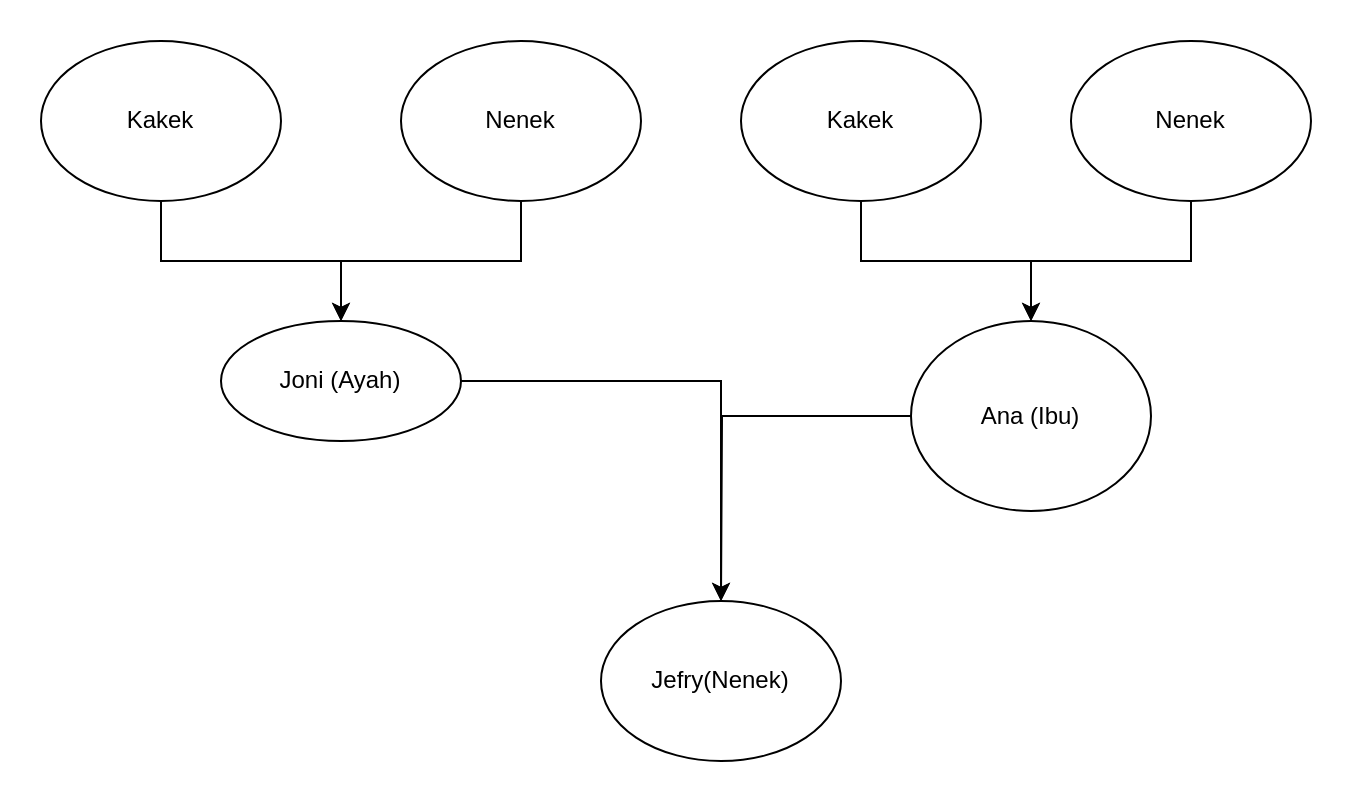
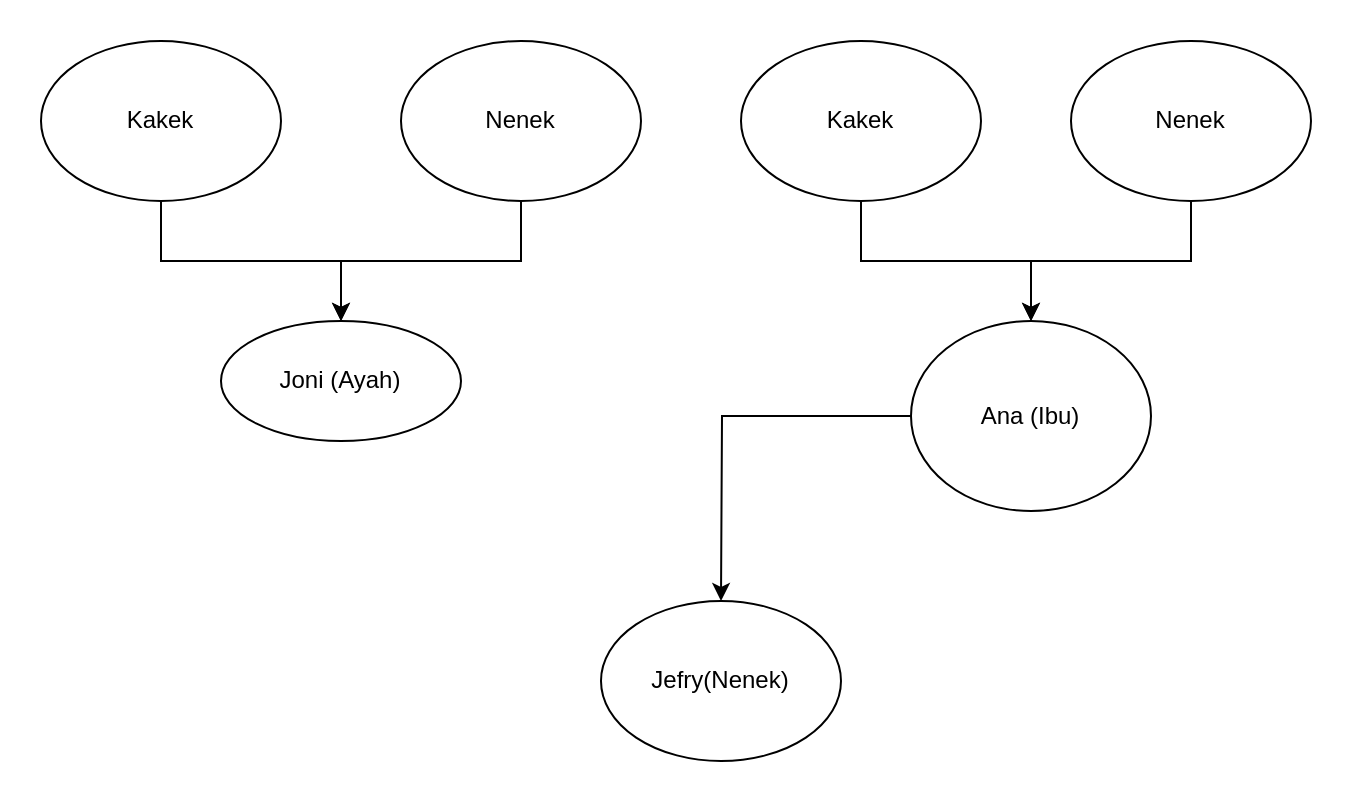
edge "Joni (Ayah)" -> "Jefry(Nenek)": removed
